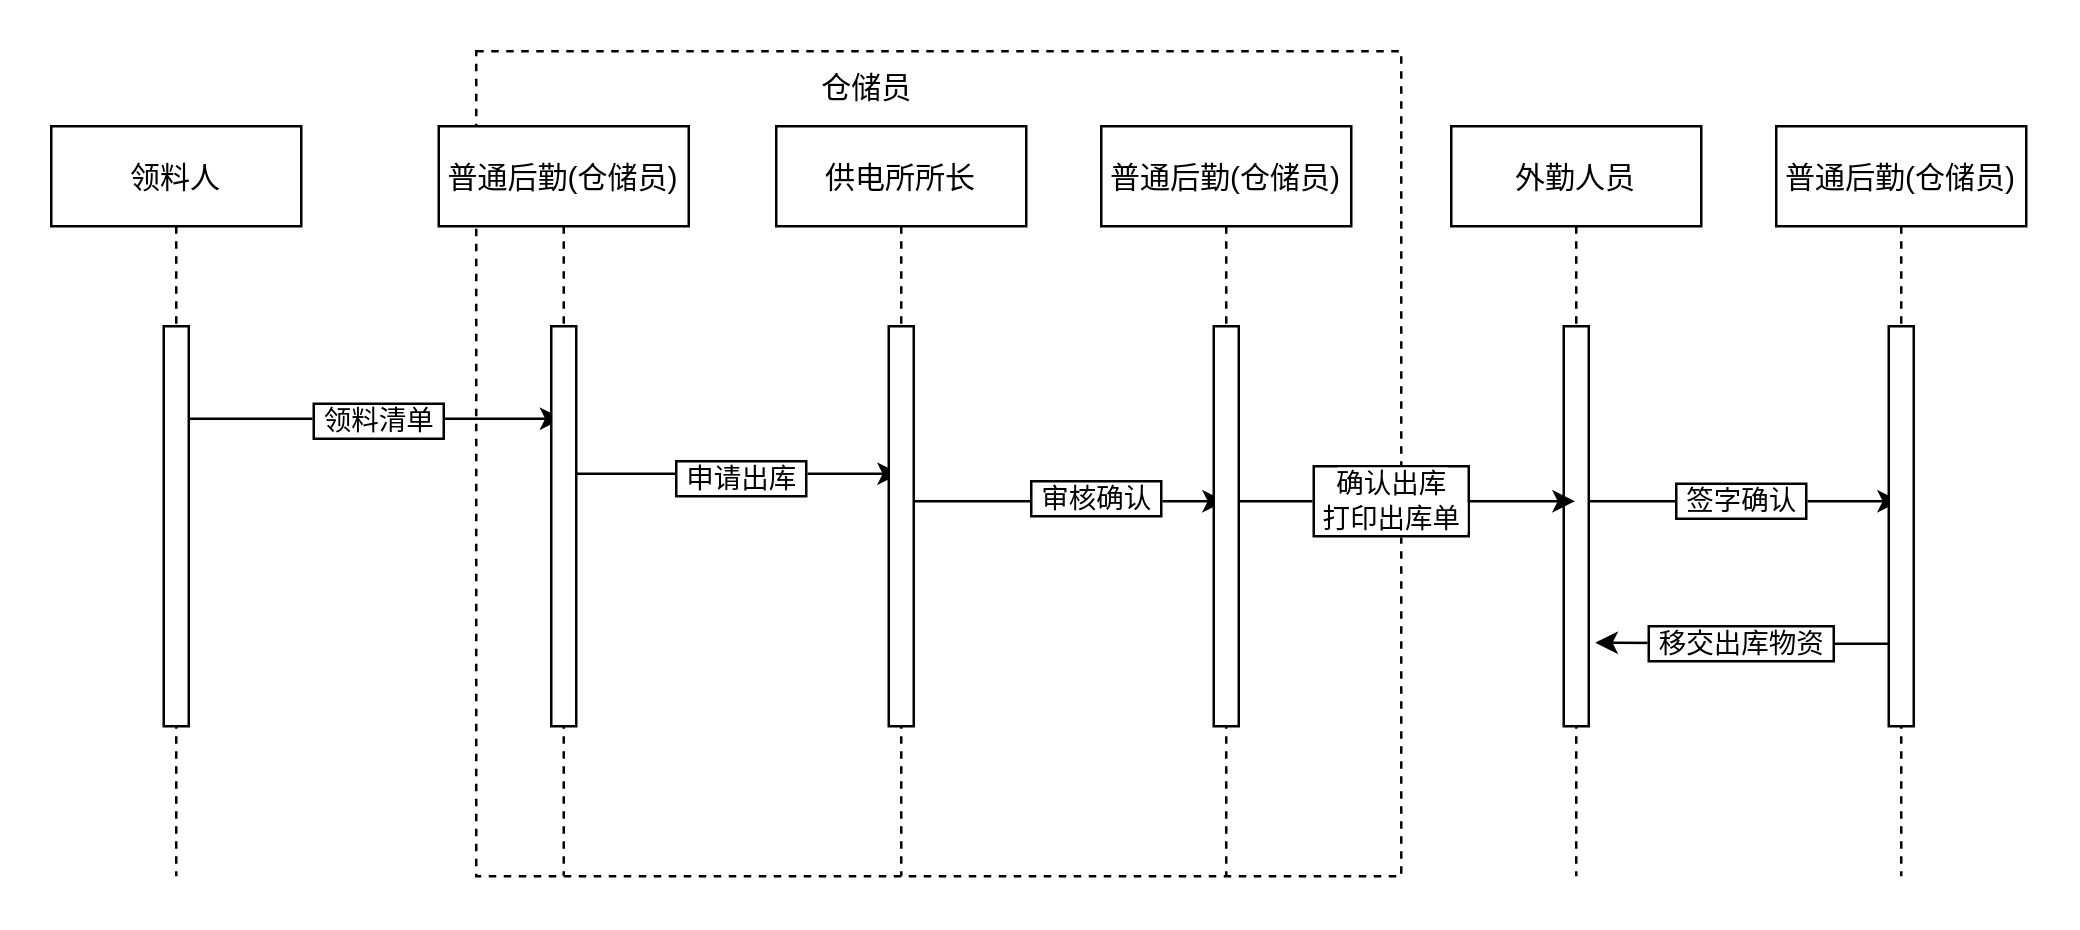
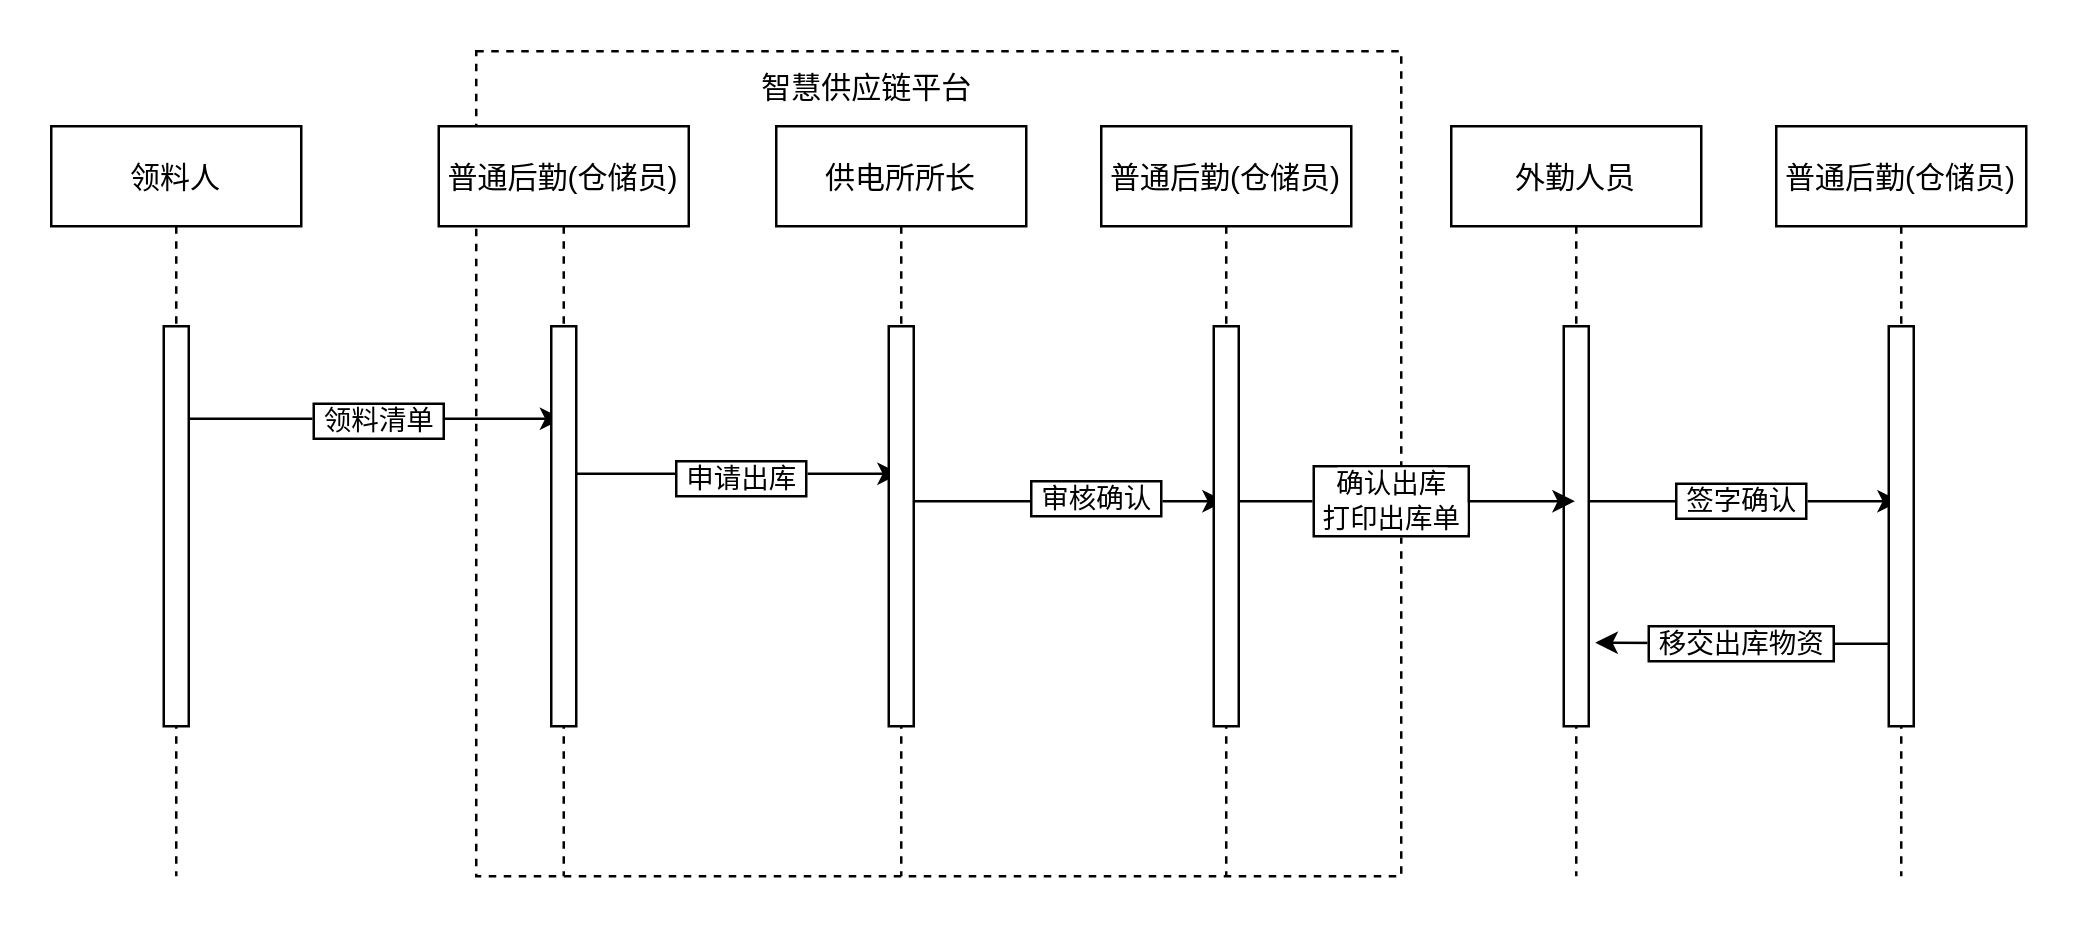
node "仓储员": label "仓储员" -> "智慧供应链平台"
